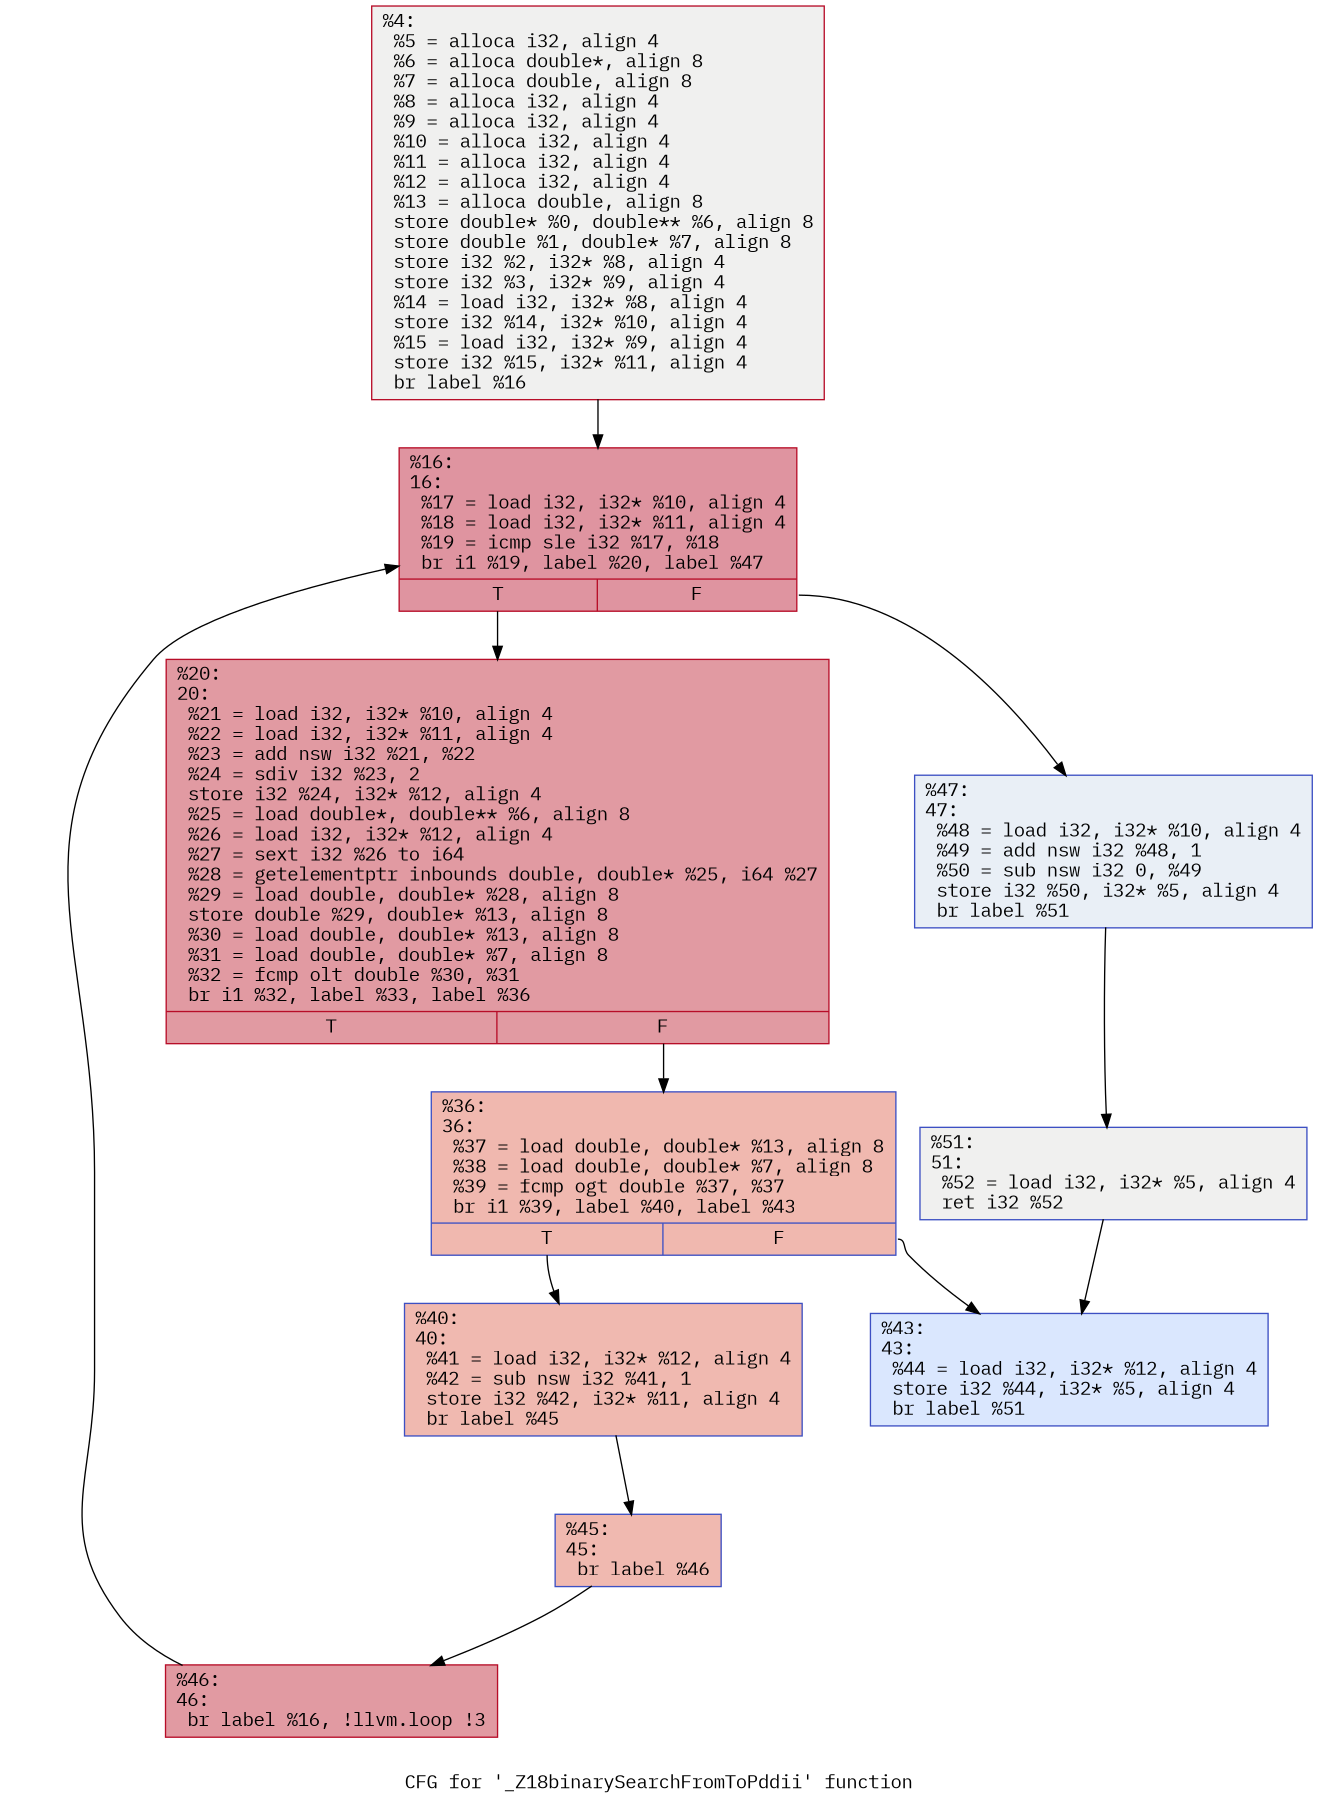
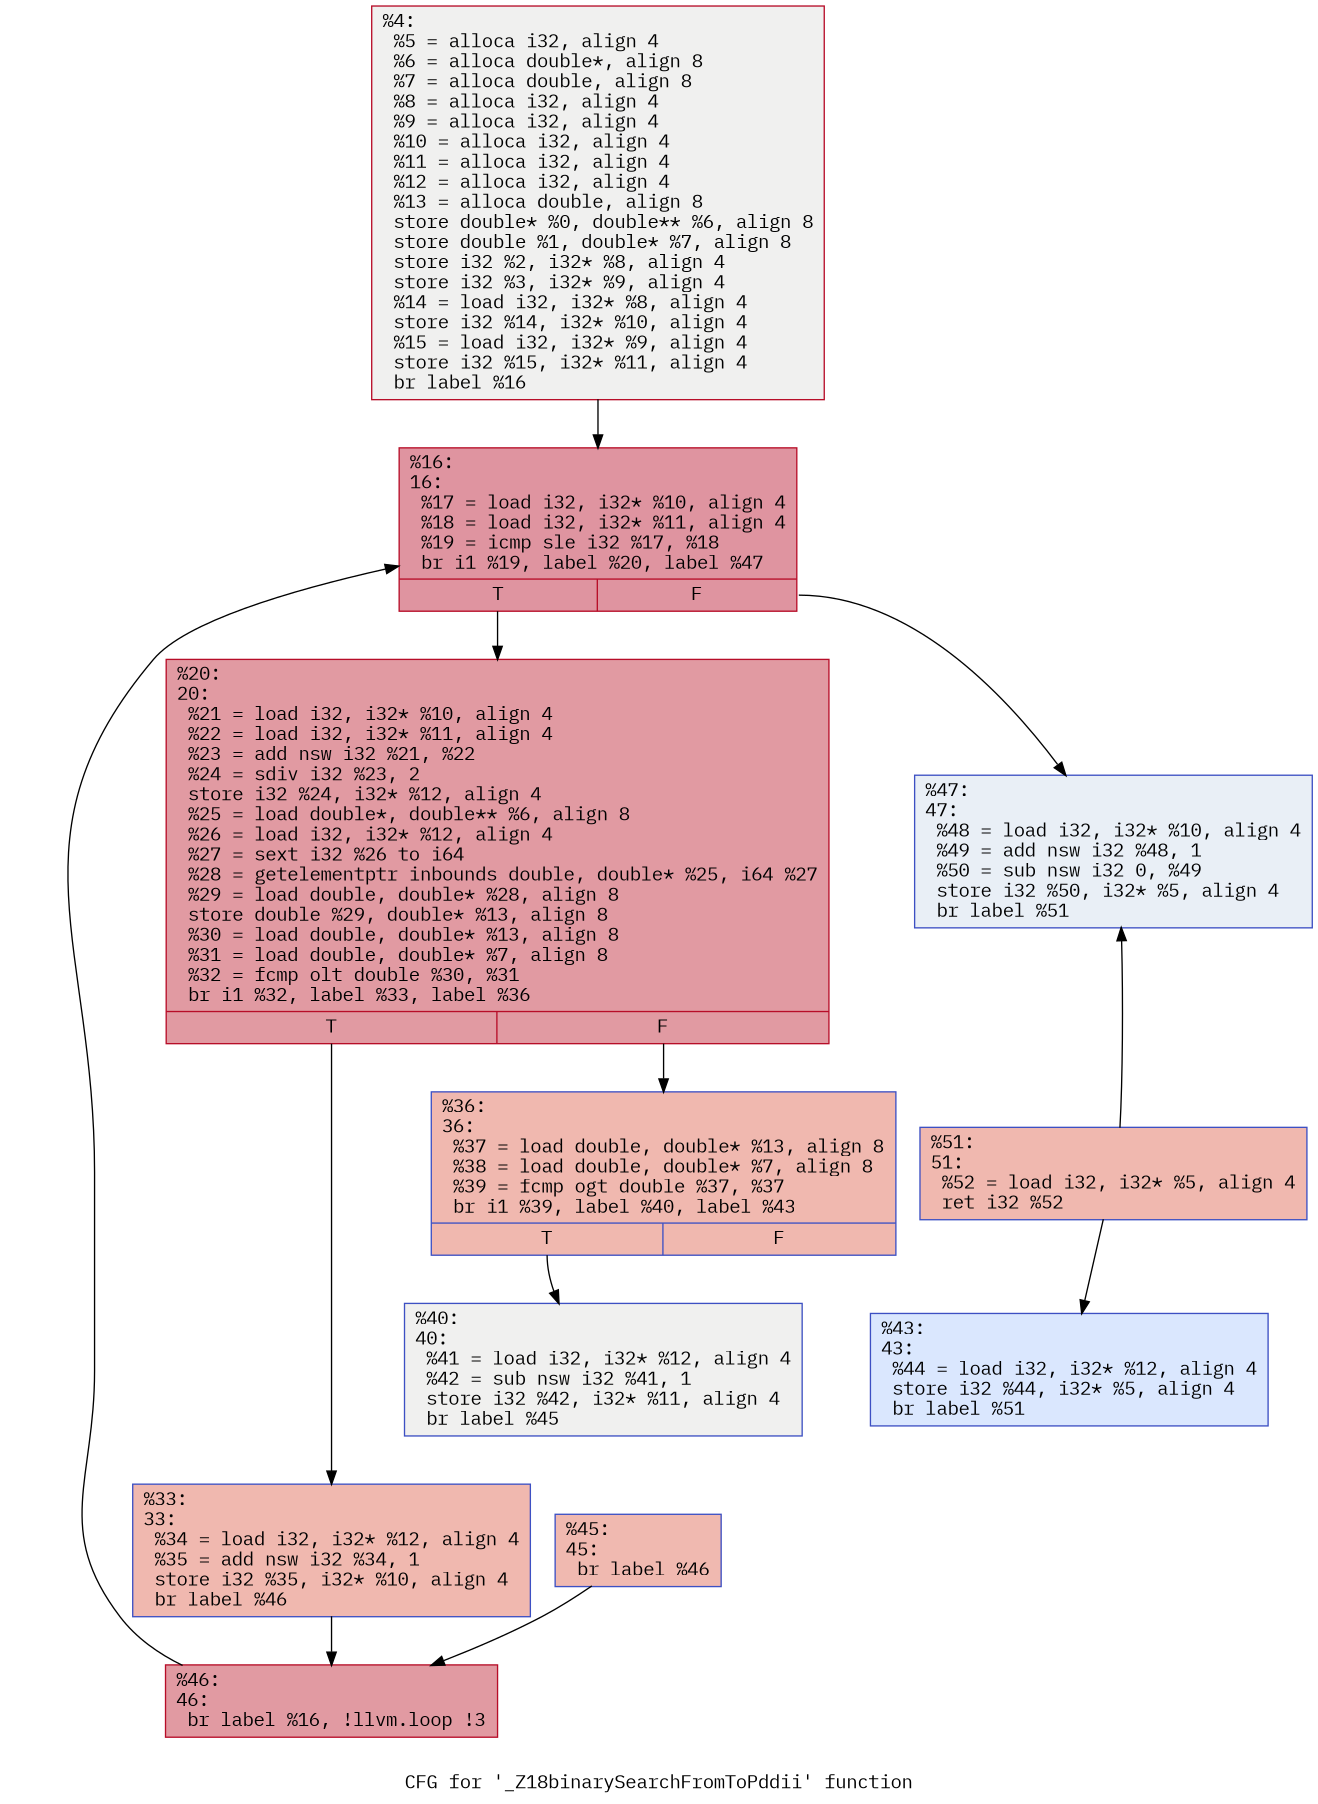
edge "%47:" -> "%51:": reversed
node "%51:": fillcolor #dedcdb70 -> #dc5d4a70
edge "%36:" -> "%43:": removed
node "%40:": fillcolor #de614d70 -> #dedcdb70
edge "%40:" -> "%45:": removed
node "%33:": added
